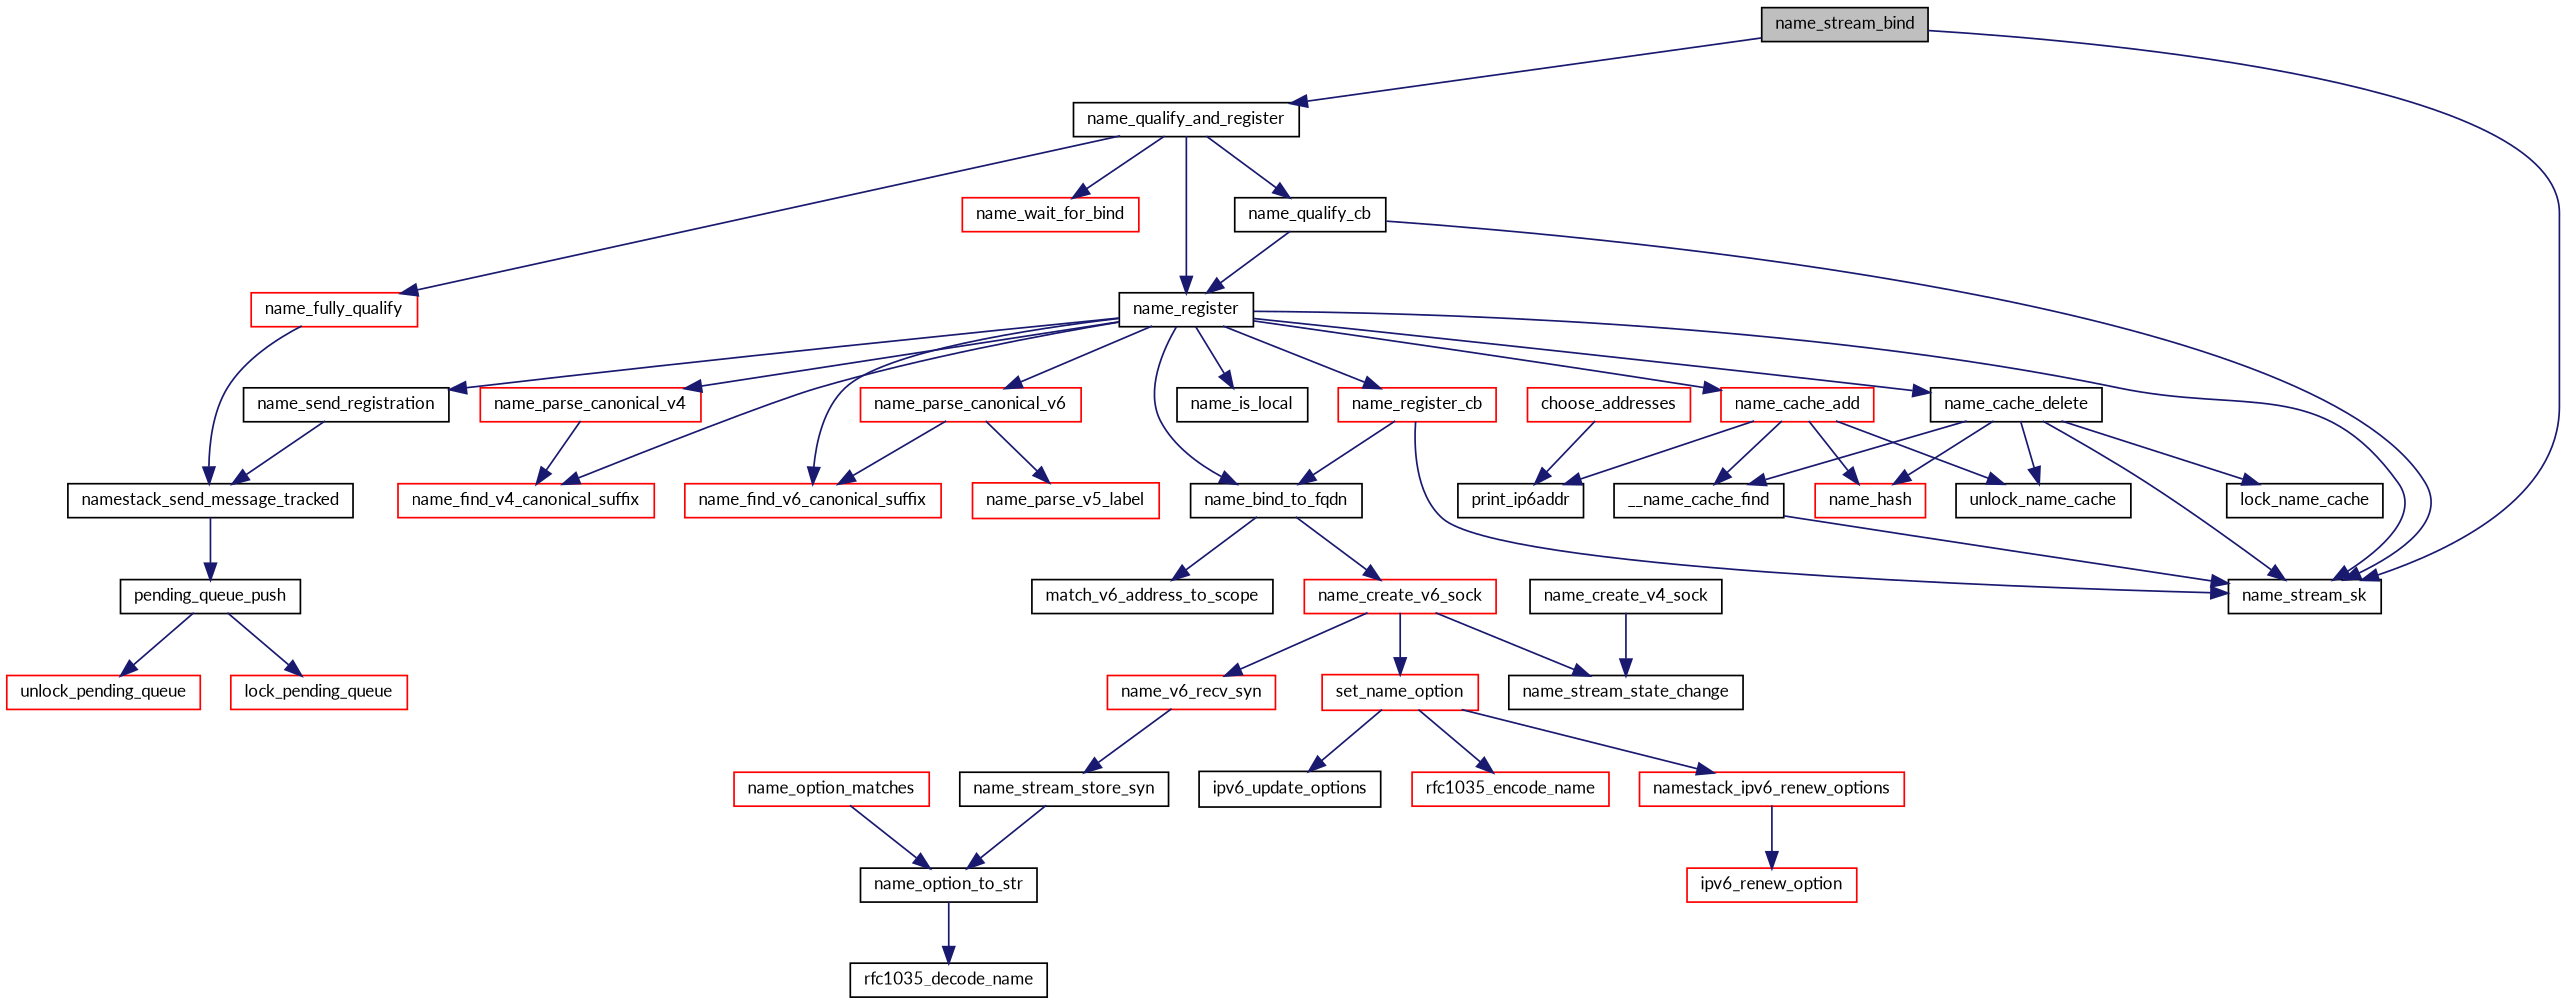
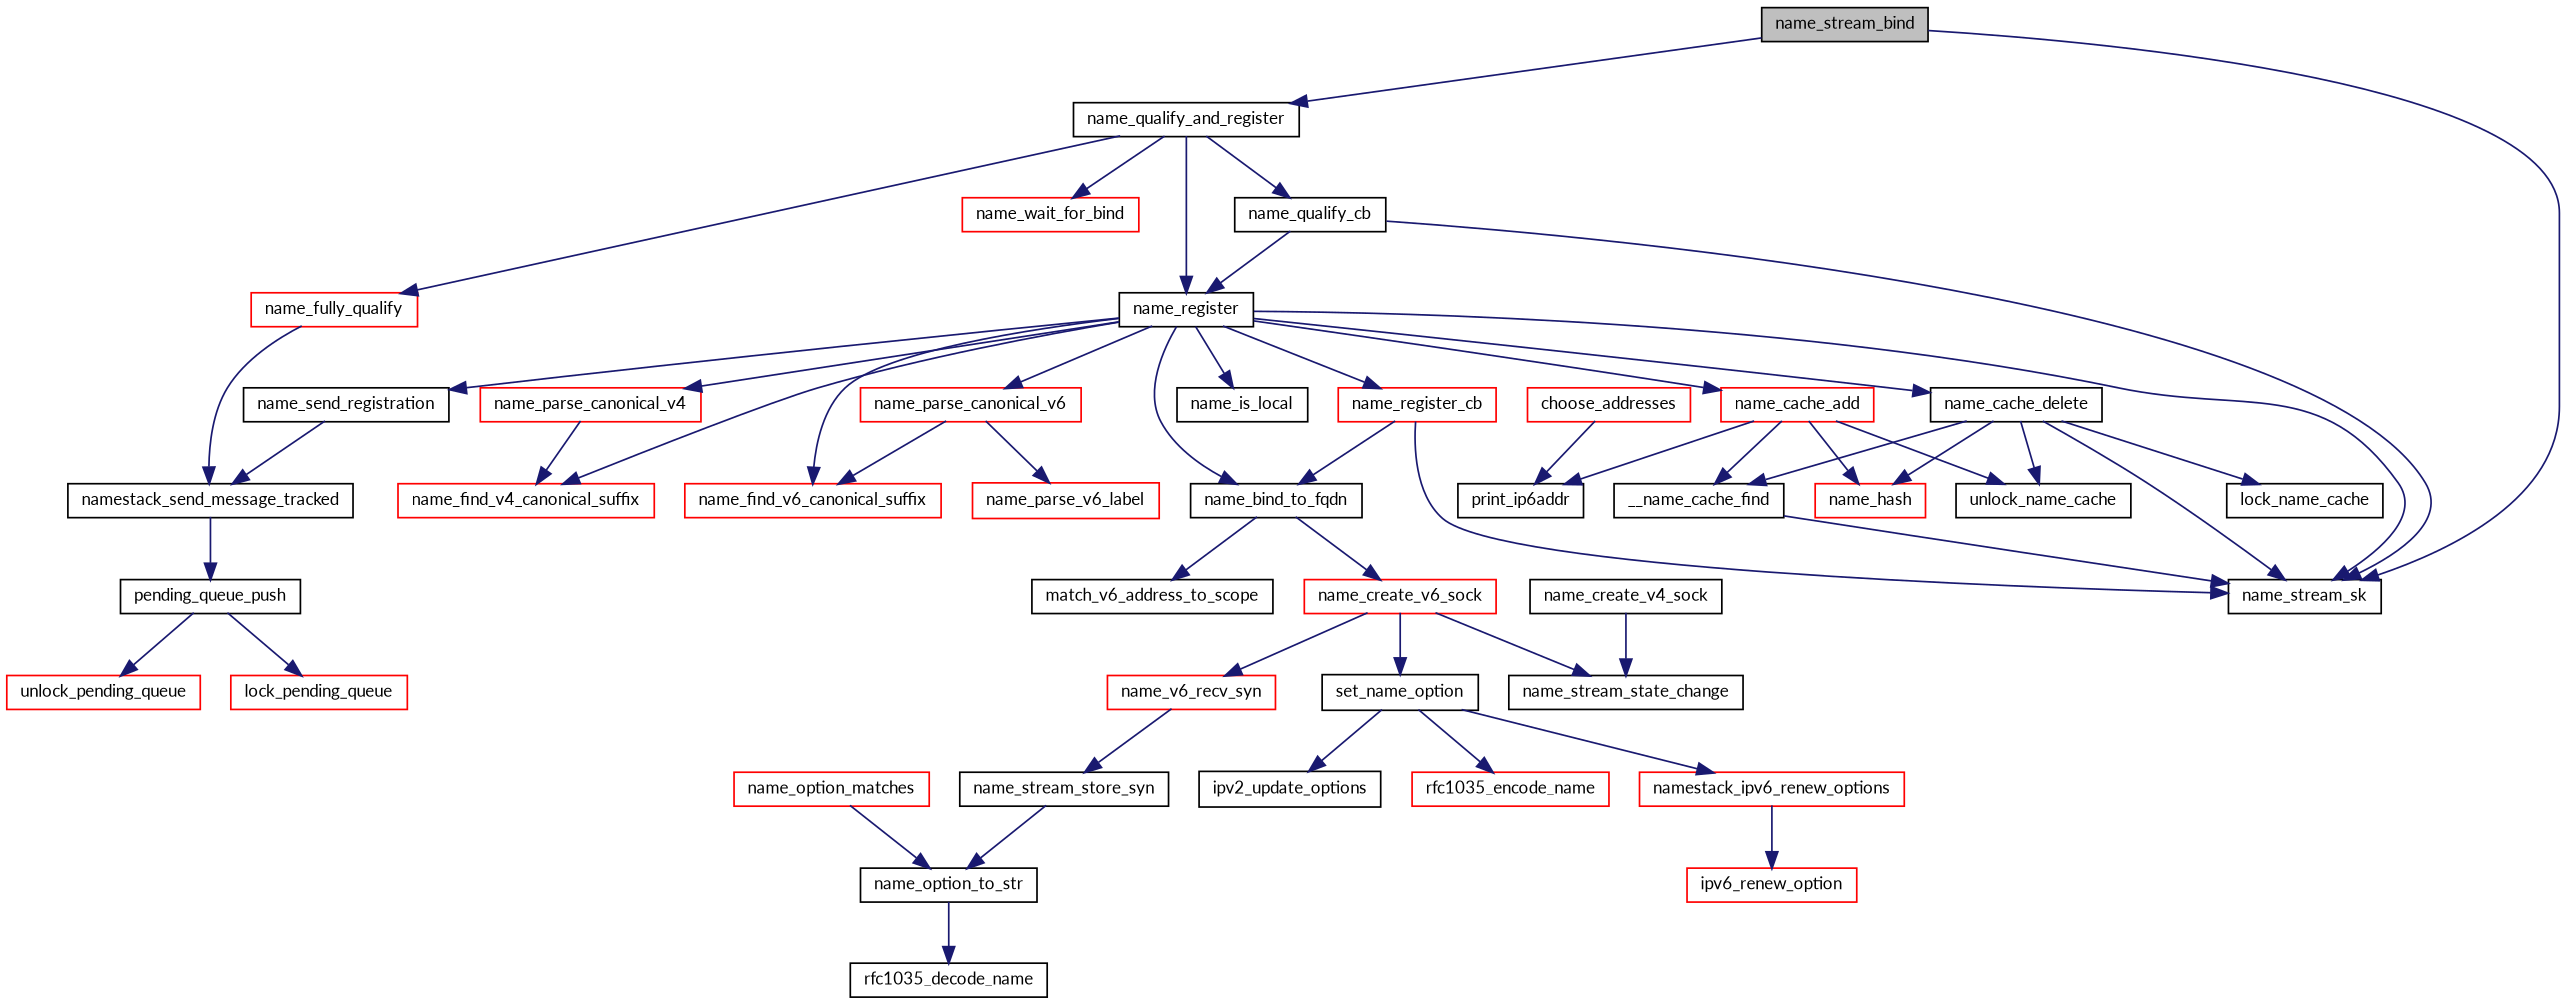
node "name_parse_v5_label": label "name_parse_v5_label" -> "name_parse_v6_label"
node "set_name_option": color red -> black
node "ipv6_update_options": label "ipv6_update_options" -> "ipv2_update_options"
